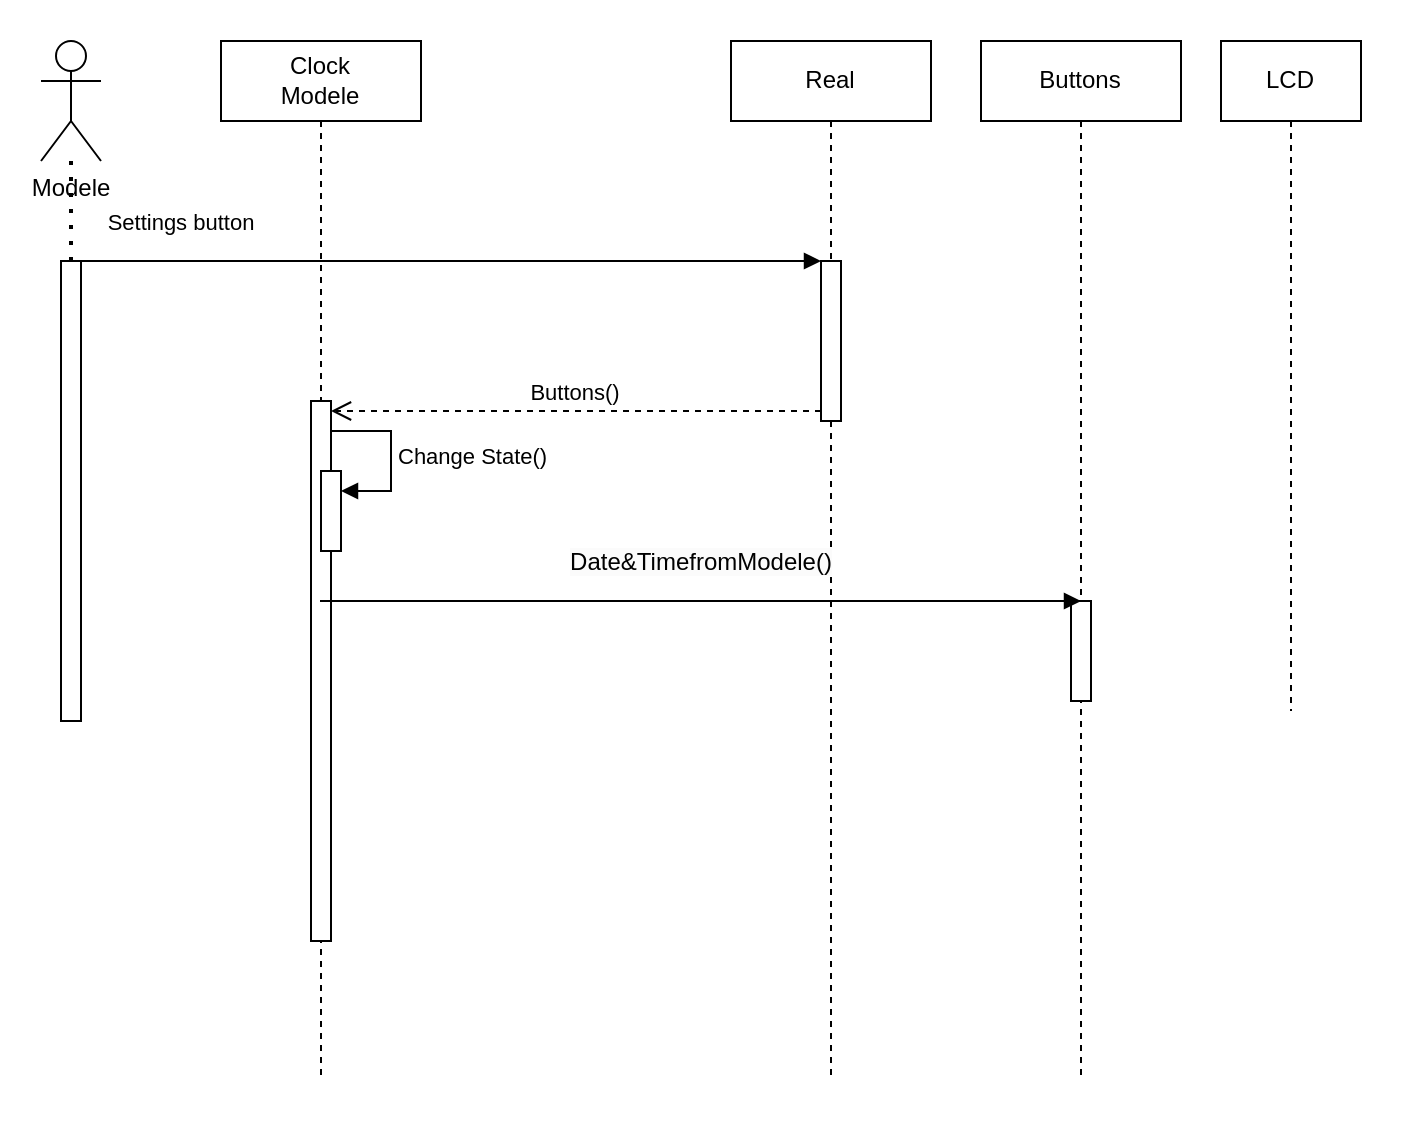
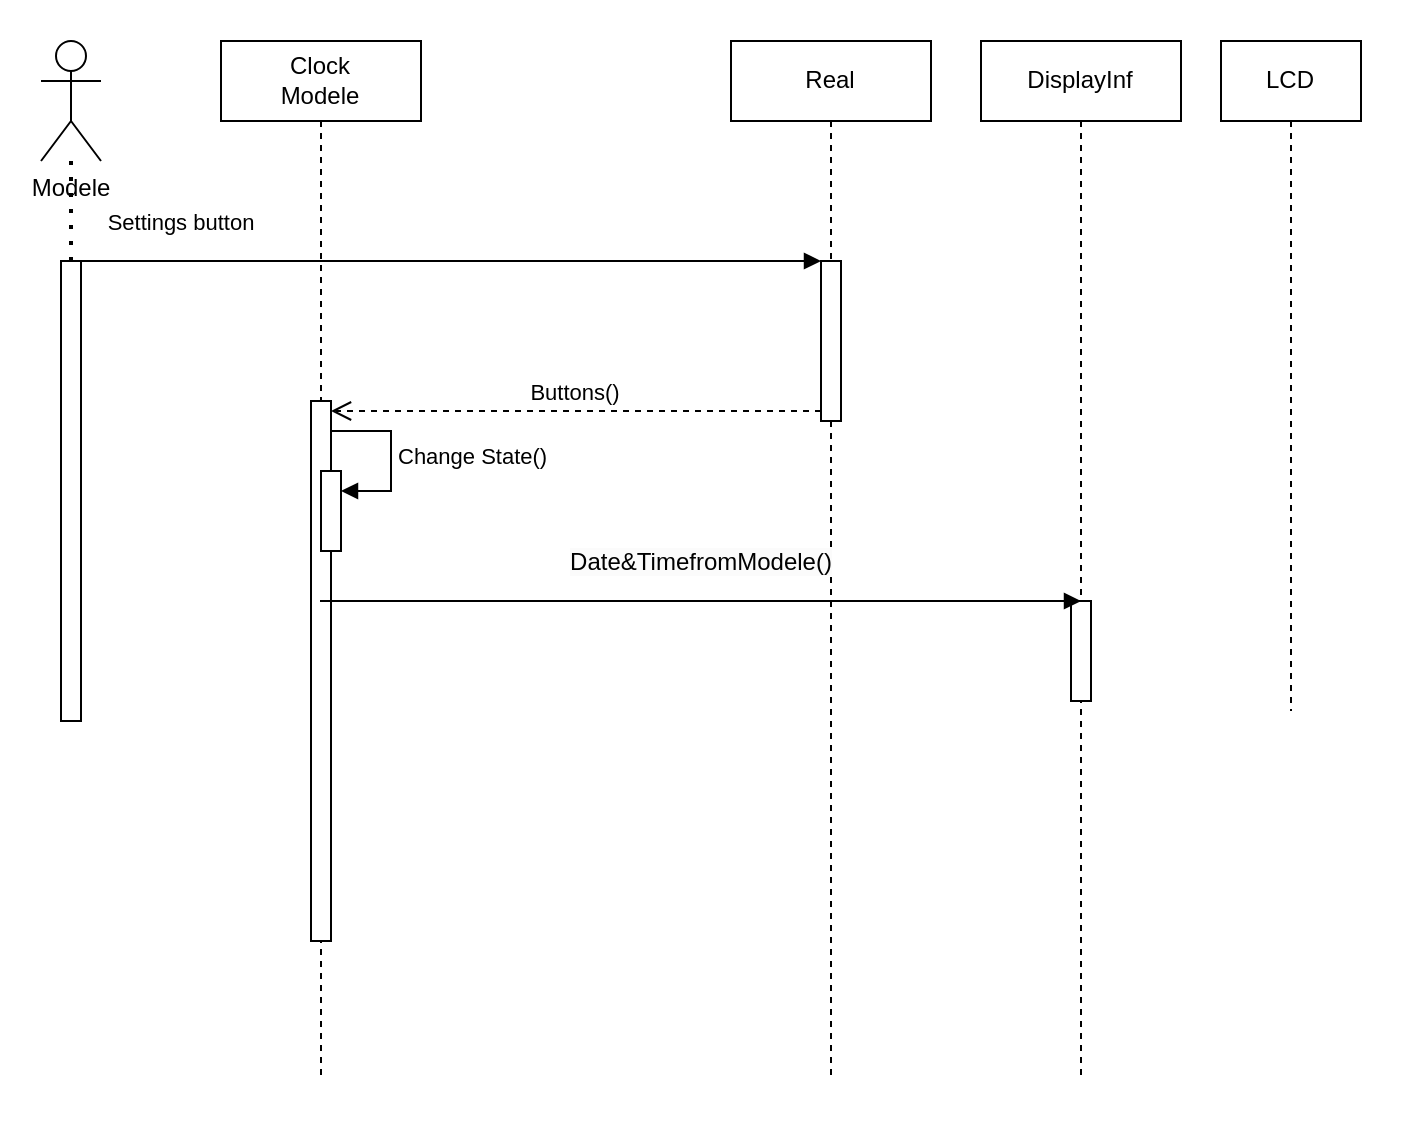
node "Buttons": label "Buttons" -> "DisplayInf"
